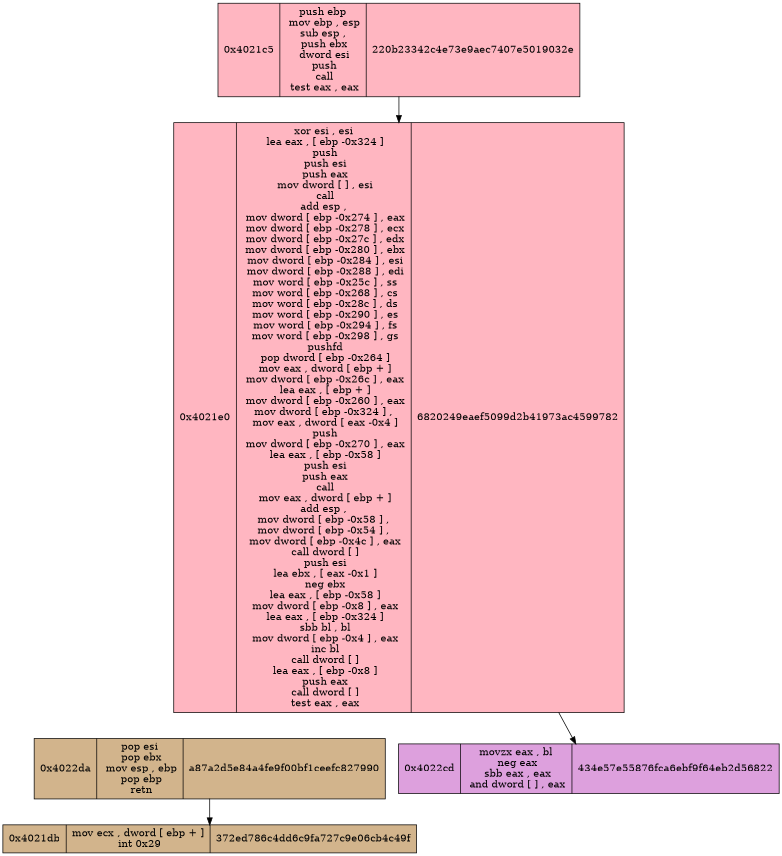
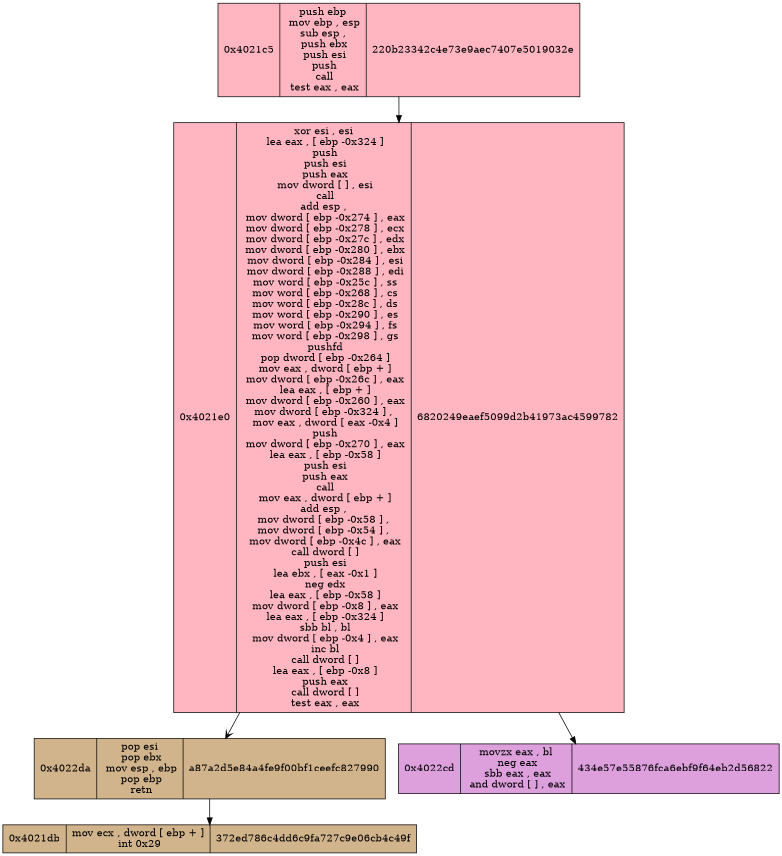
node "0x4021c5": text "dword esi" -> "push esi"
node "0x4021e0": text "neg ebx" -> "neg edx"
edge "0x4021e0" -> "0x4022da": added
